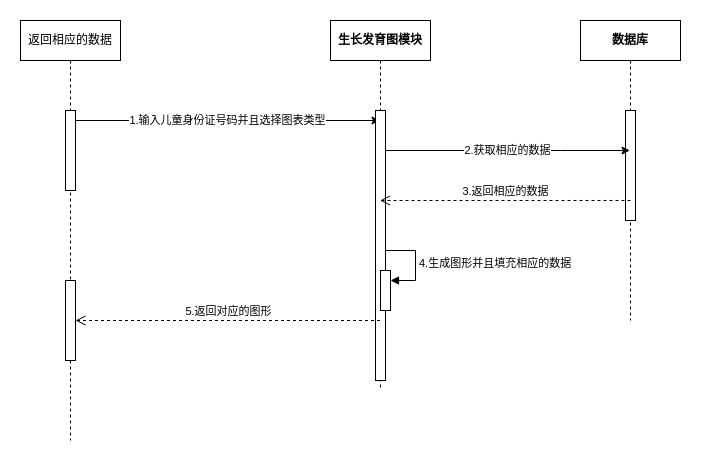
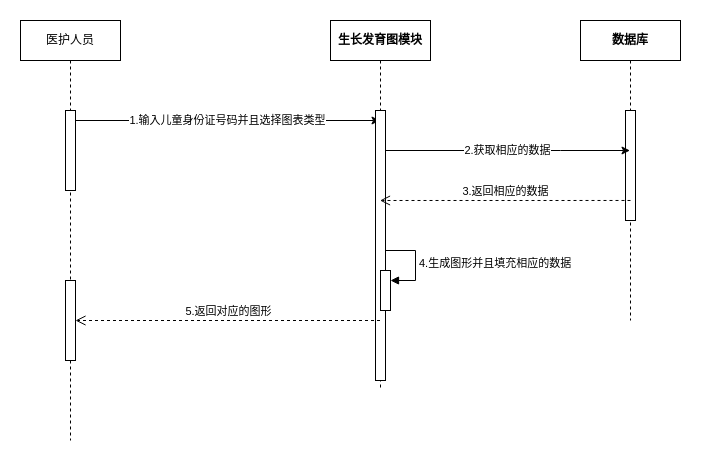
node "返回相应的数据": label "返回相应的数据" -> "医护人员"
